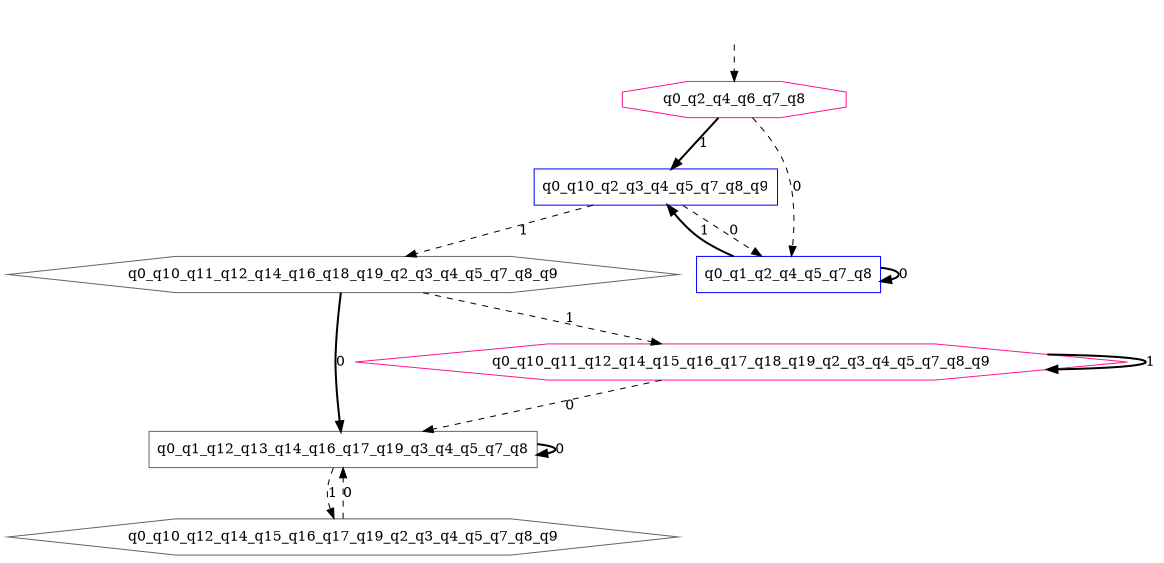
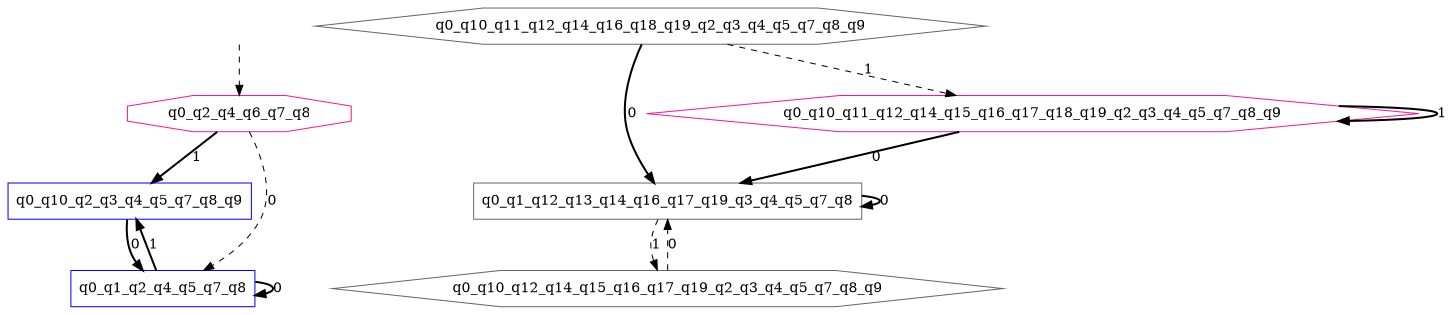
edge "q0_q10_q2_q3_q4_q5_q7_q8_q9" -> "q0_q1_q2_q4_q5_q7_q8": style dashed -> bold
edge "q0_q10_q2_q3_q4_q5_q7_q8_q9" -> "q0_q10_q11_q12_q14_q16_q18_q19_q2_q3_q4_q5_q7_q8_q9": removed, label "1"
edge "q0_q10_q11_q12_q14_q15_q16_q17_q18_q19_q2_q3_q4_q5_q7_q8_q9" -> "q0_q1_q12_q13_q14_q16_q17_q19_q3_q4_q5_q7_q8": style dashed -> bold
